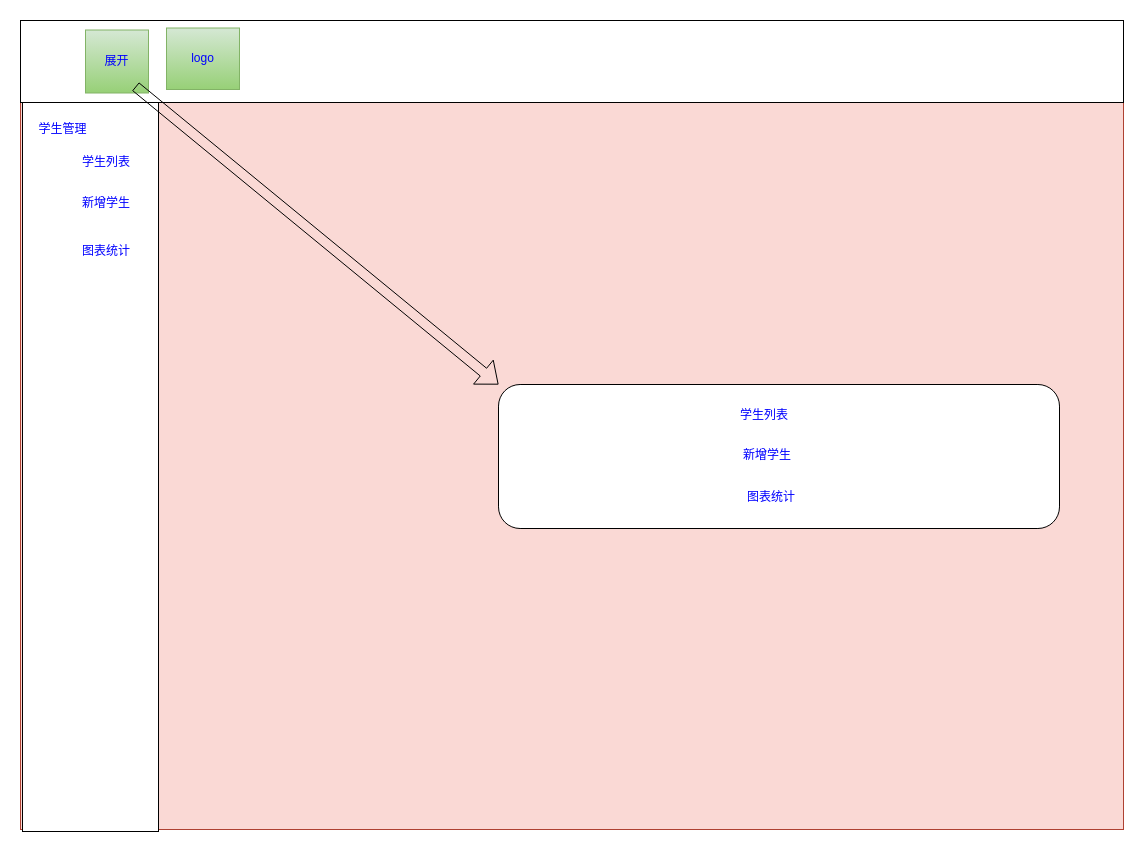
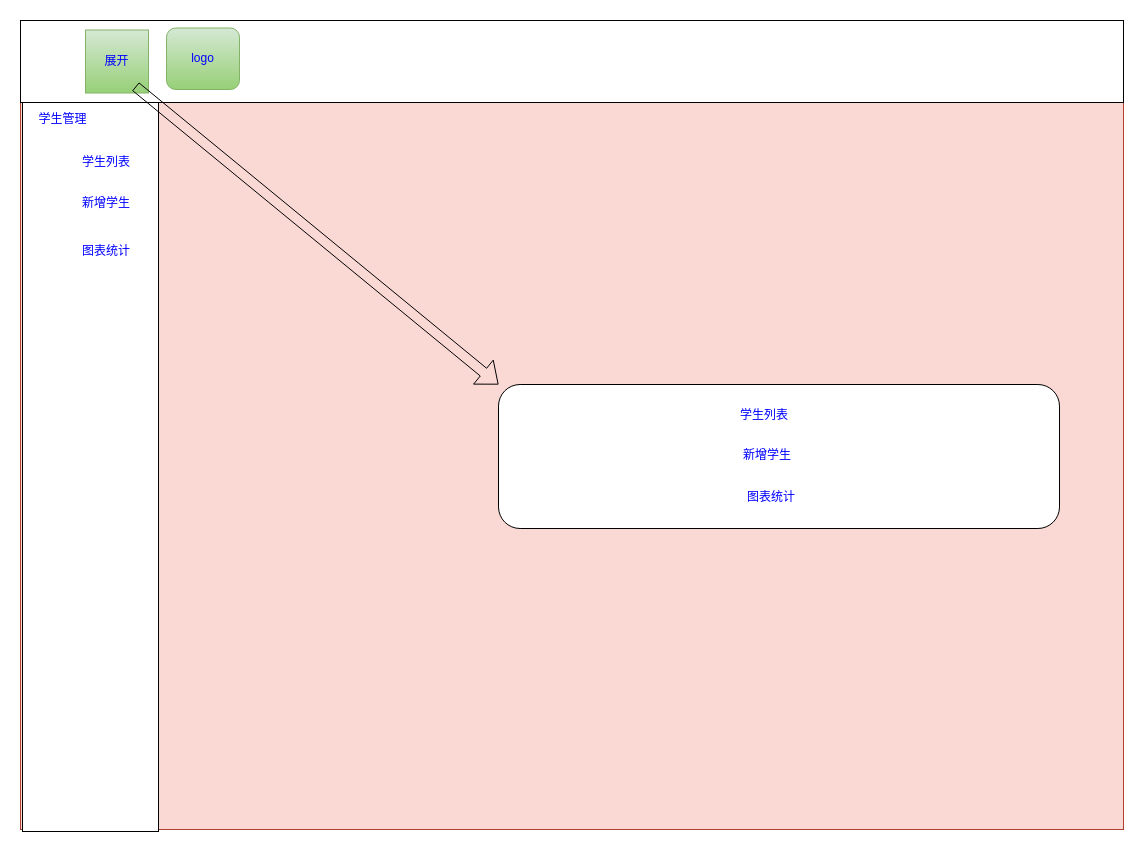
node "logo": shape rectangle -> rounded rectangle
node "学生管理": moved (63, 130) -> (63, 120)
